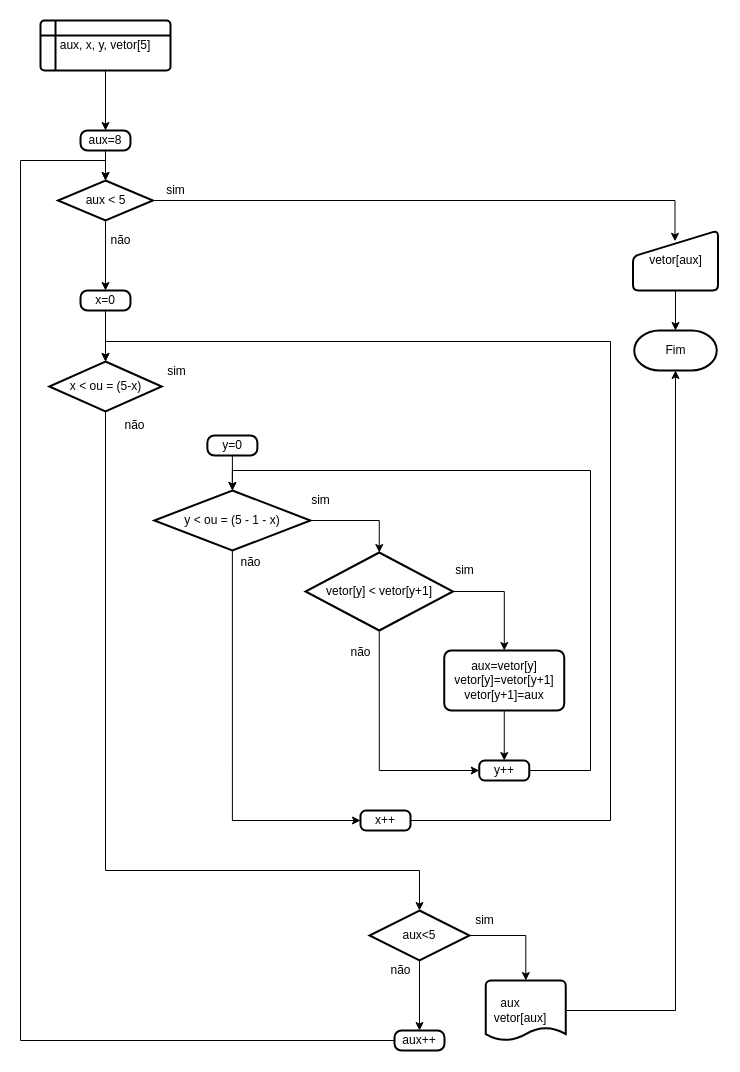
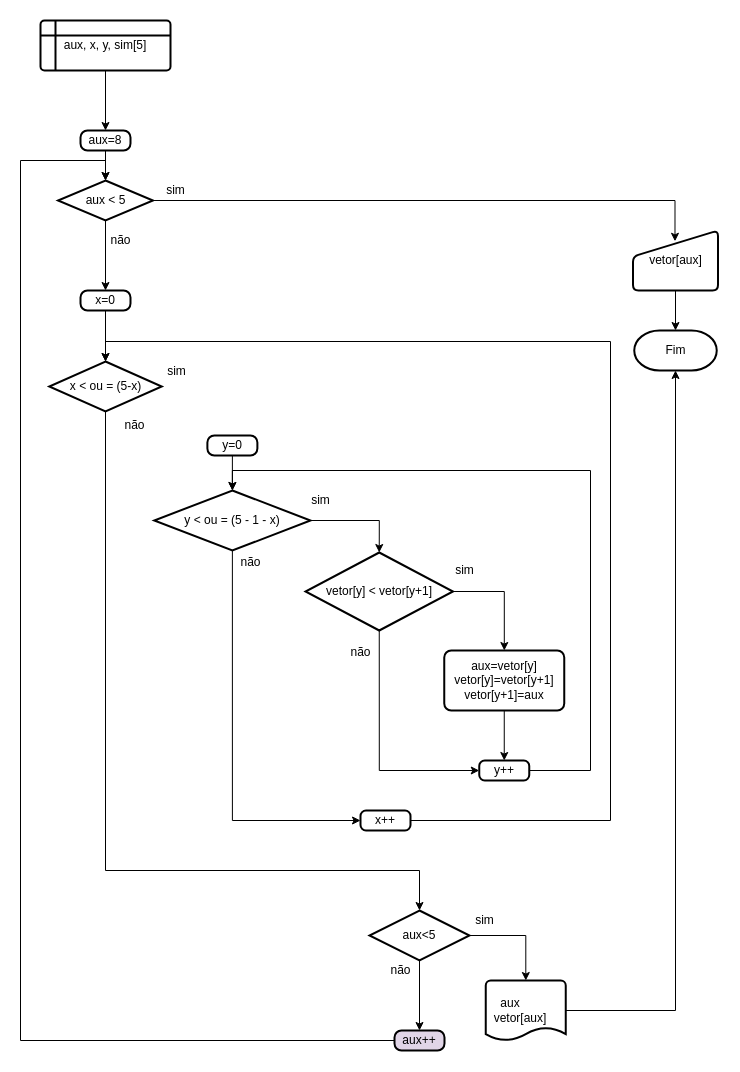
node "aux, x, y, vetor[5]": label "aux, x, y, vetor[5]" -> "aux, x, y, sim[5]"
node "aux++": fillcolor #ffffff -> #e1d5e7
